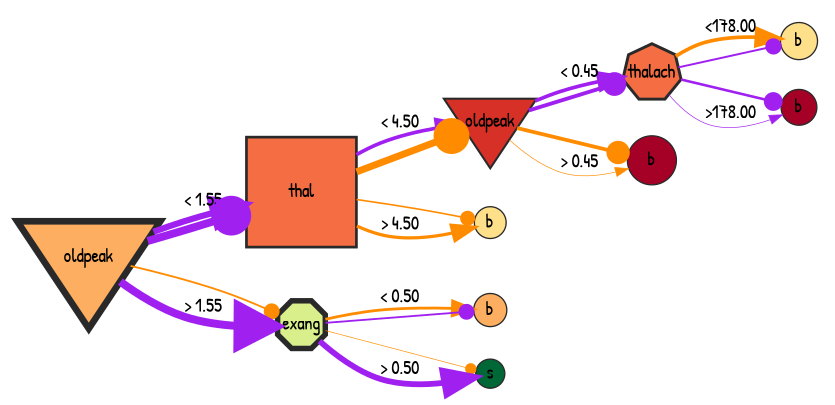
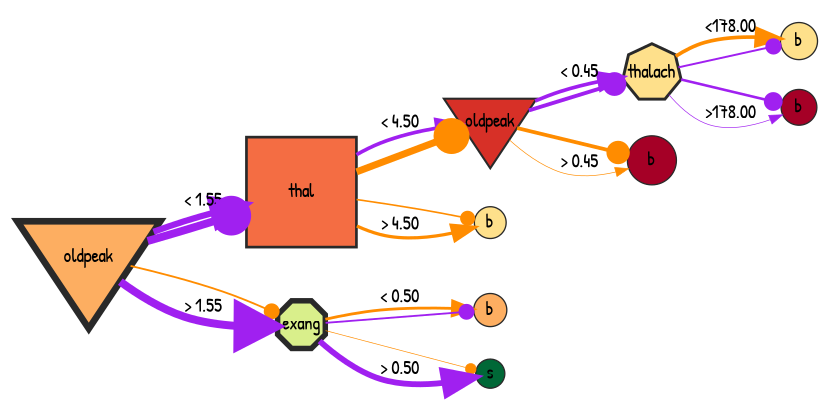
node "thalach": fillcolor #f46d43 -> #fee08b
